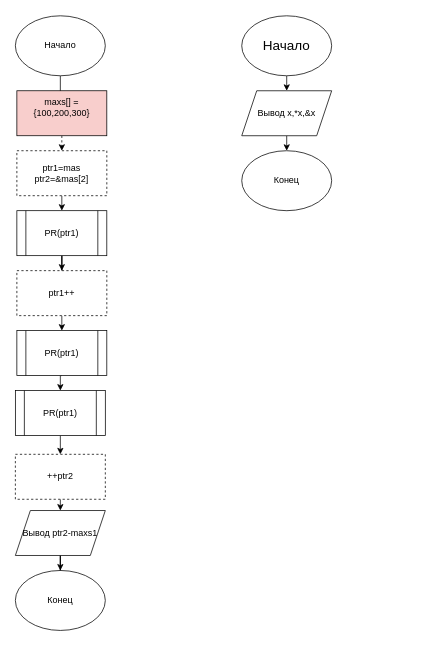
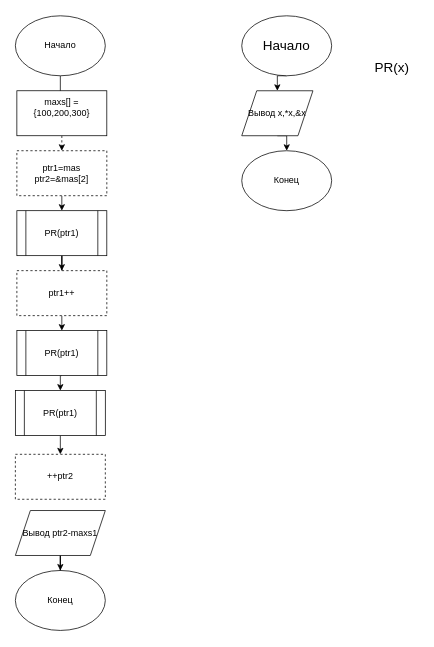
node "PR(x)": added
node "maxs[] = {100,200,300}": fillcolor #f8cecc -> #ffffff
node "Вывод x,*x,&x": size 90x45 -> 71x45
edge "++ptr2" -> "Вывод ptr2-maxs1": removed
